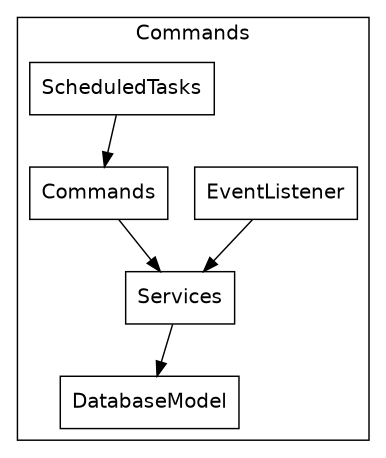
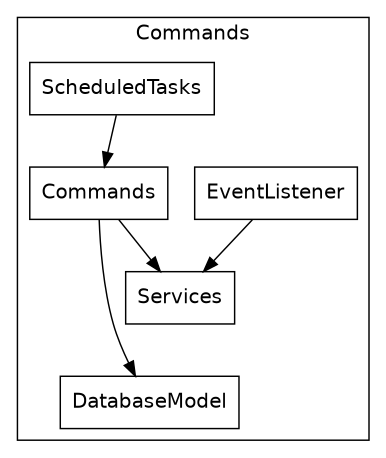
edge "Services" -> "DatabaseModel": now "Commands" -> "DatabaseModel"
